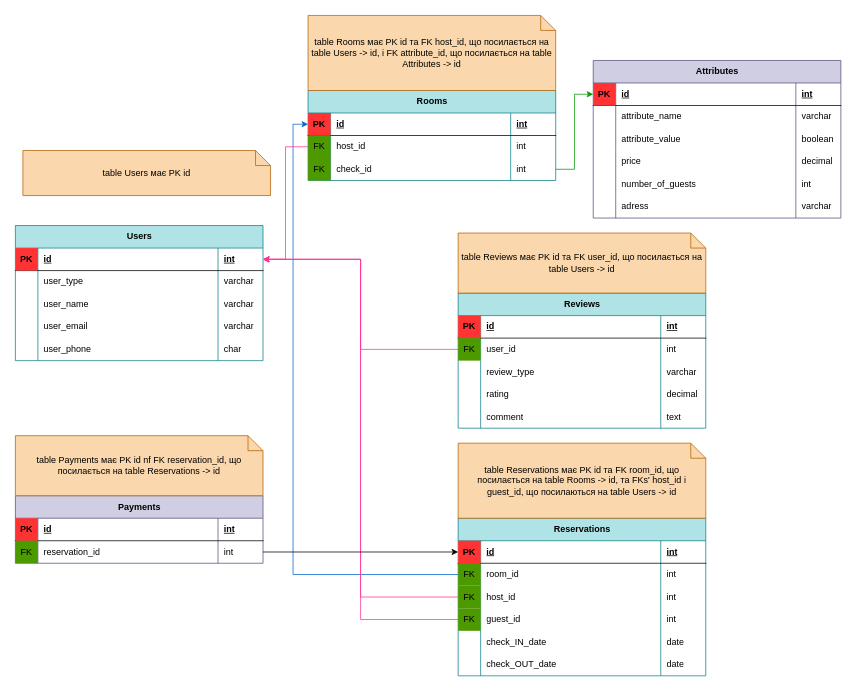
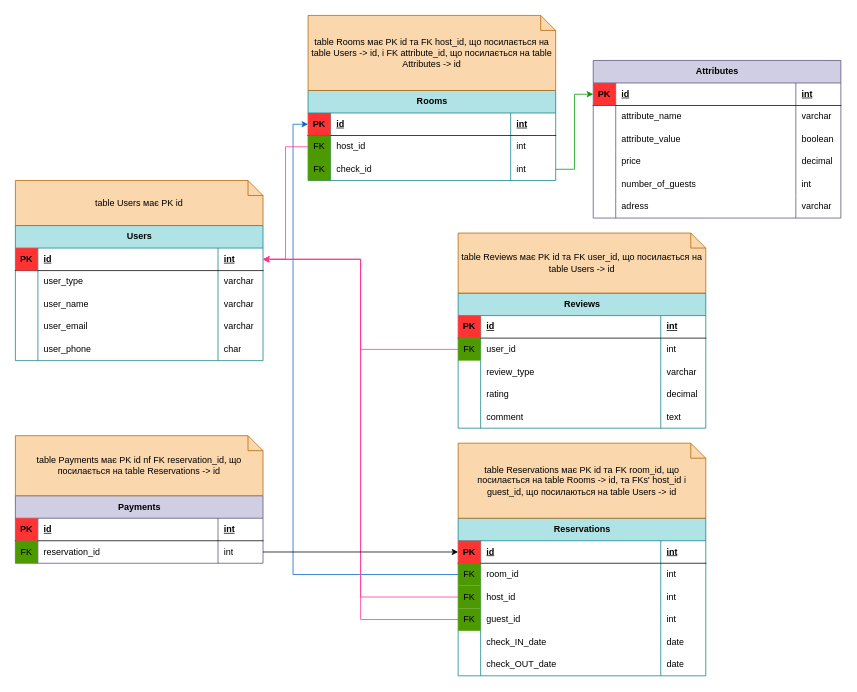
node "table Users має PK id": moved (147, 173) -> (139, 203)
